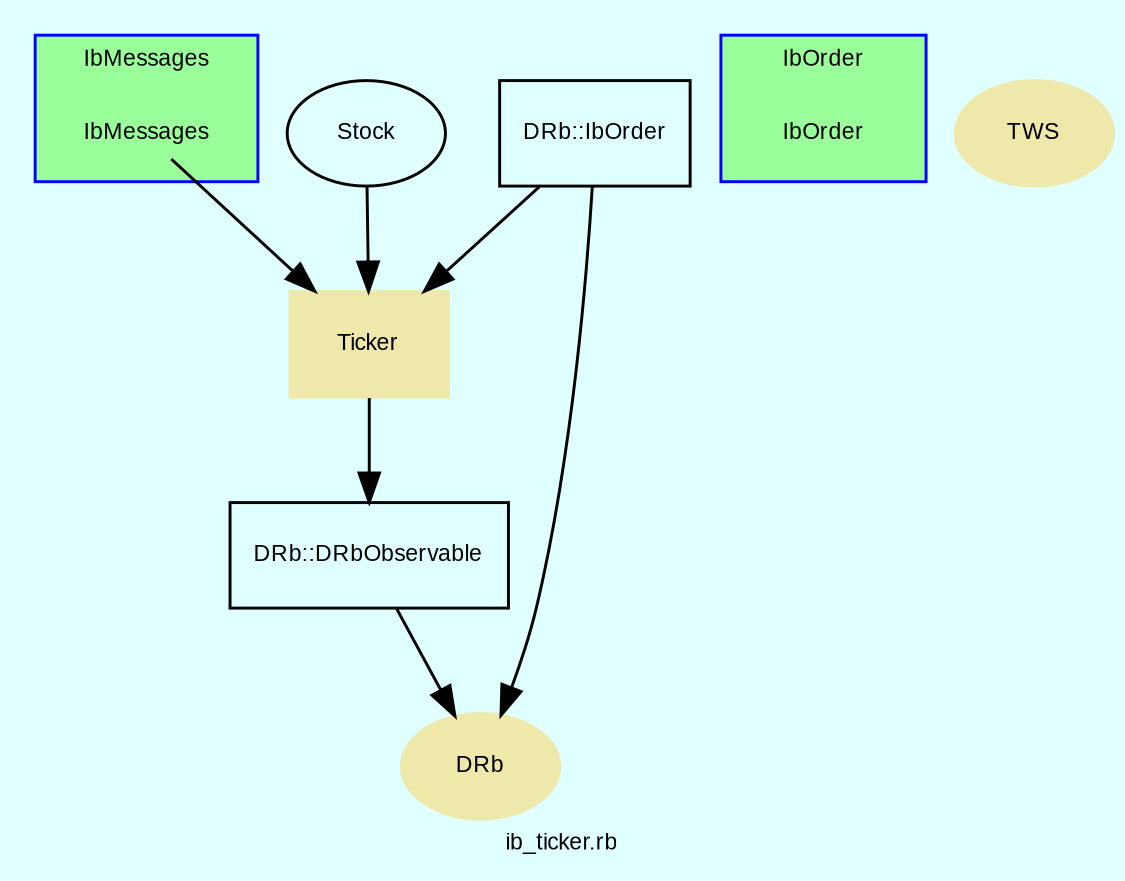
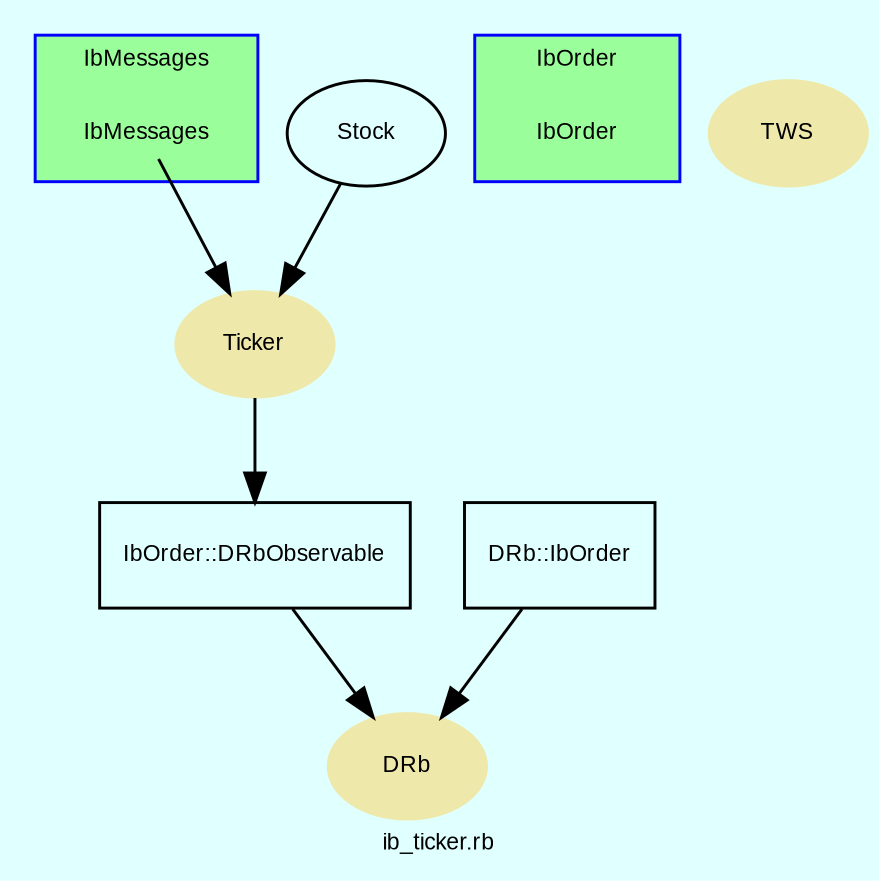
edge "DRb::IbOrder" -> "Ticker": removed
node "Ticker": shape box -> ellipse
node "DRb::DRbObservable": label "DRb::DRbObservable" -> "IbOrder::DRbObservable"
